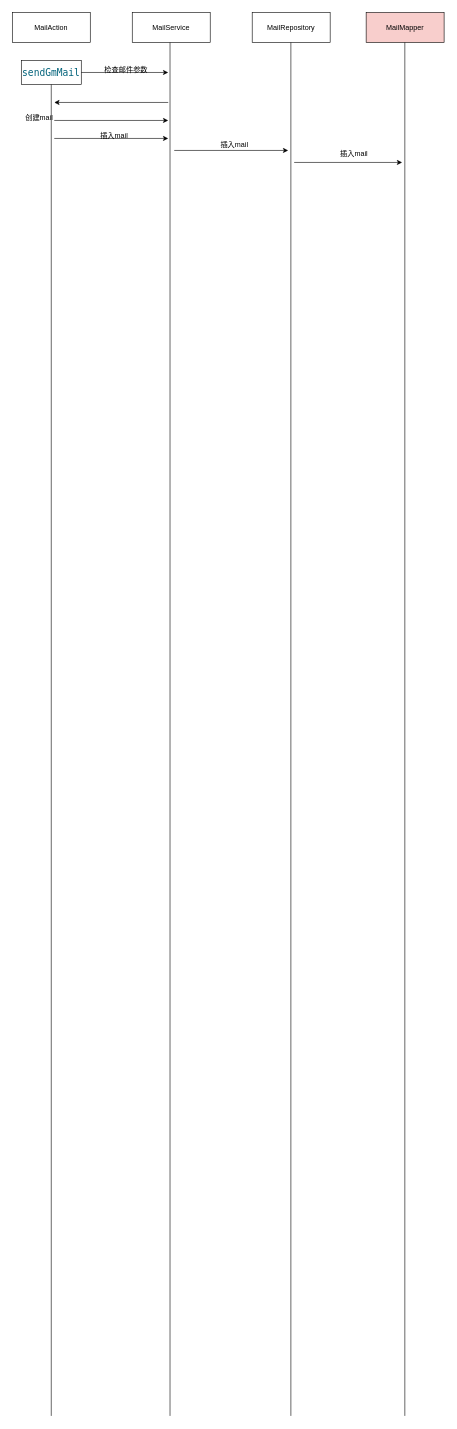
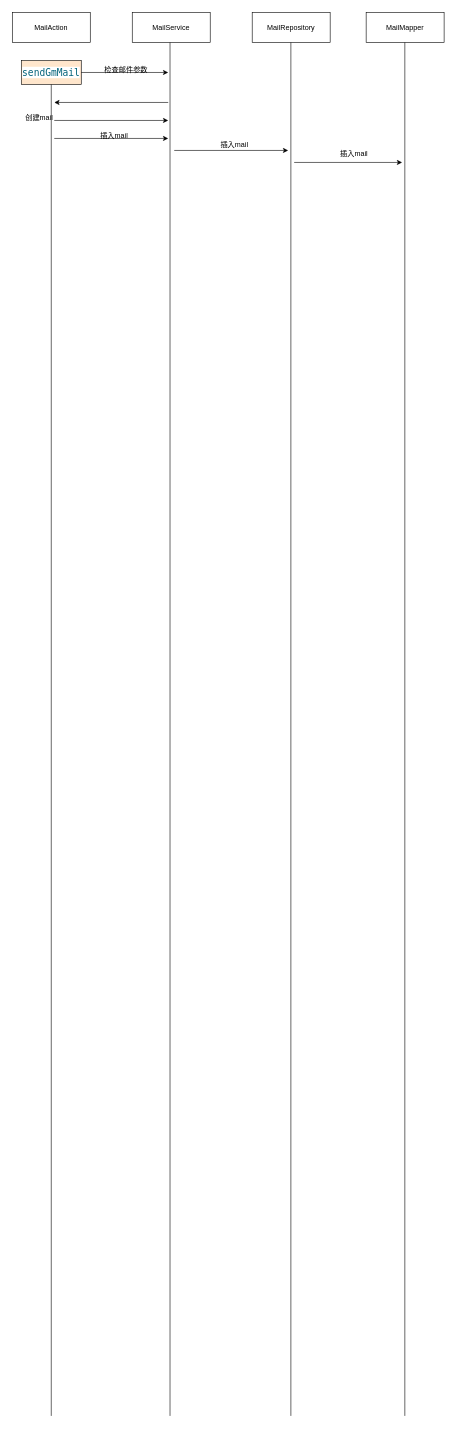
node "MailMapper": fillcolor #f8cecc -> #ffffff
node "sendGmMail": fillcolor #ffffff -> #ffe6cc
